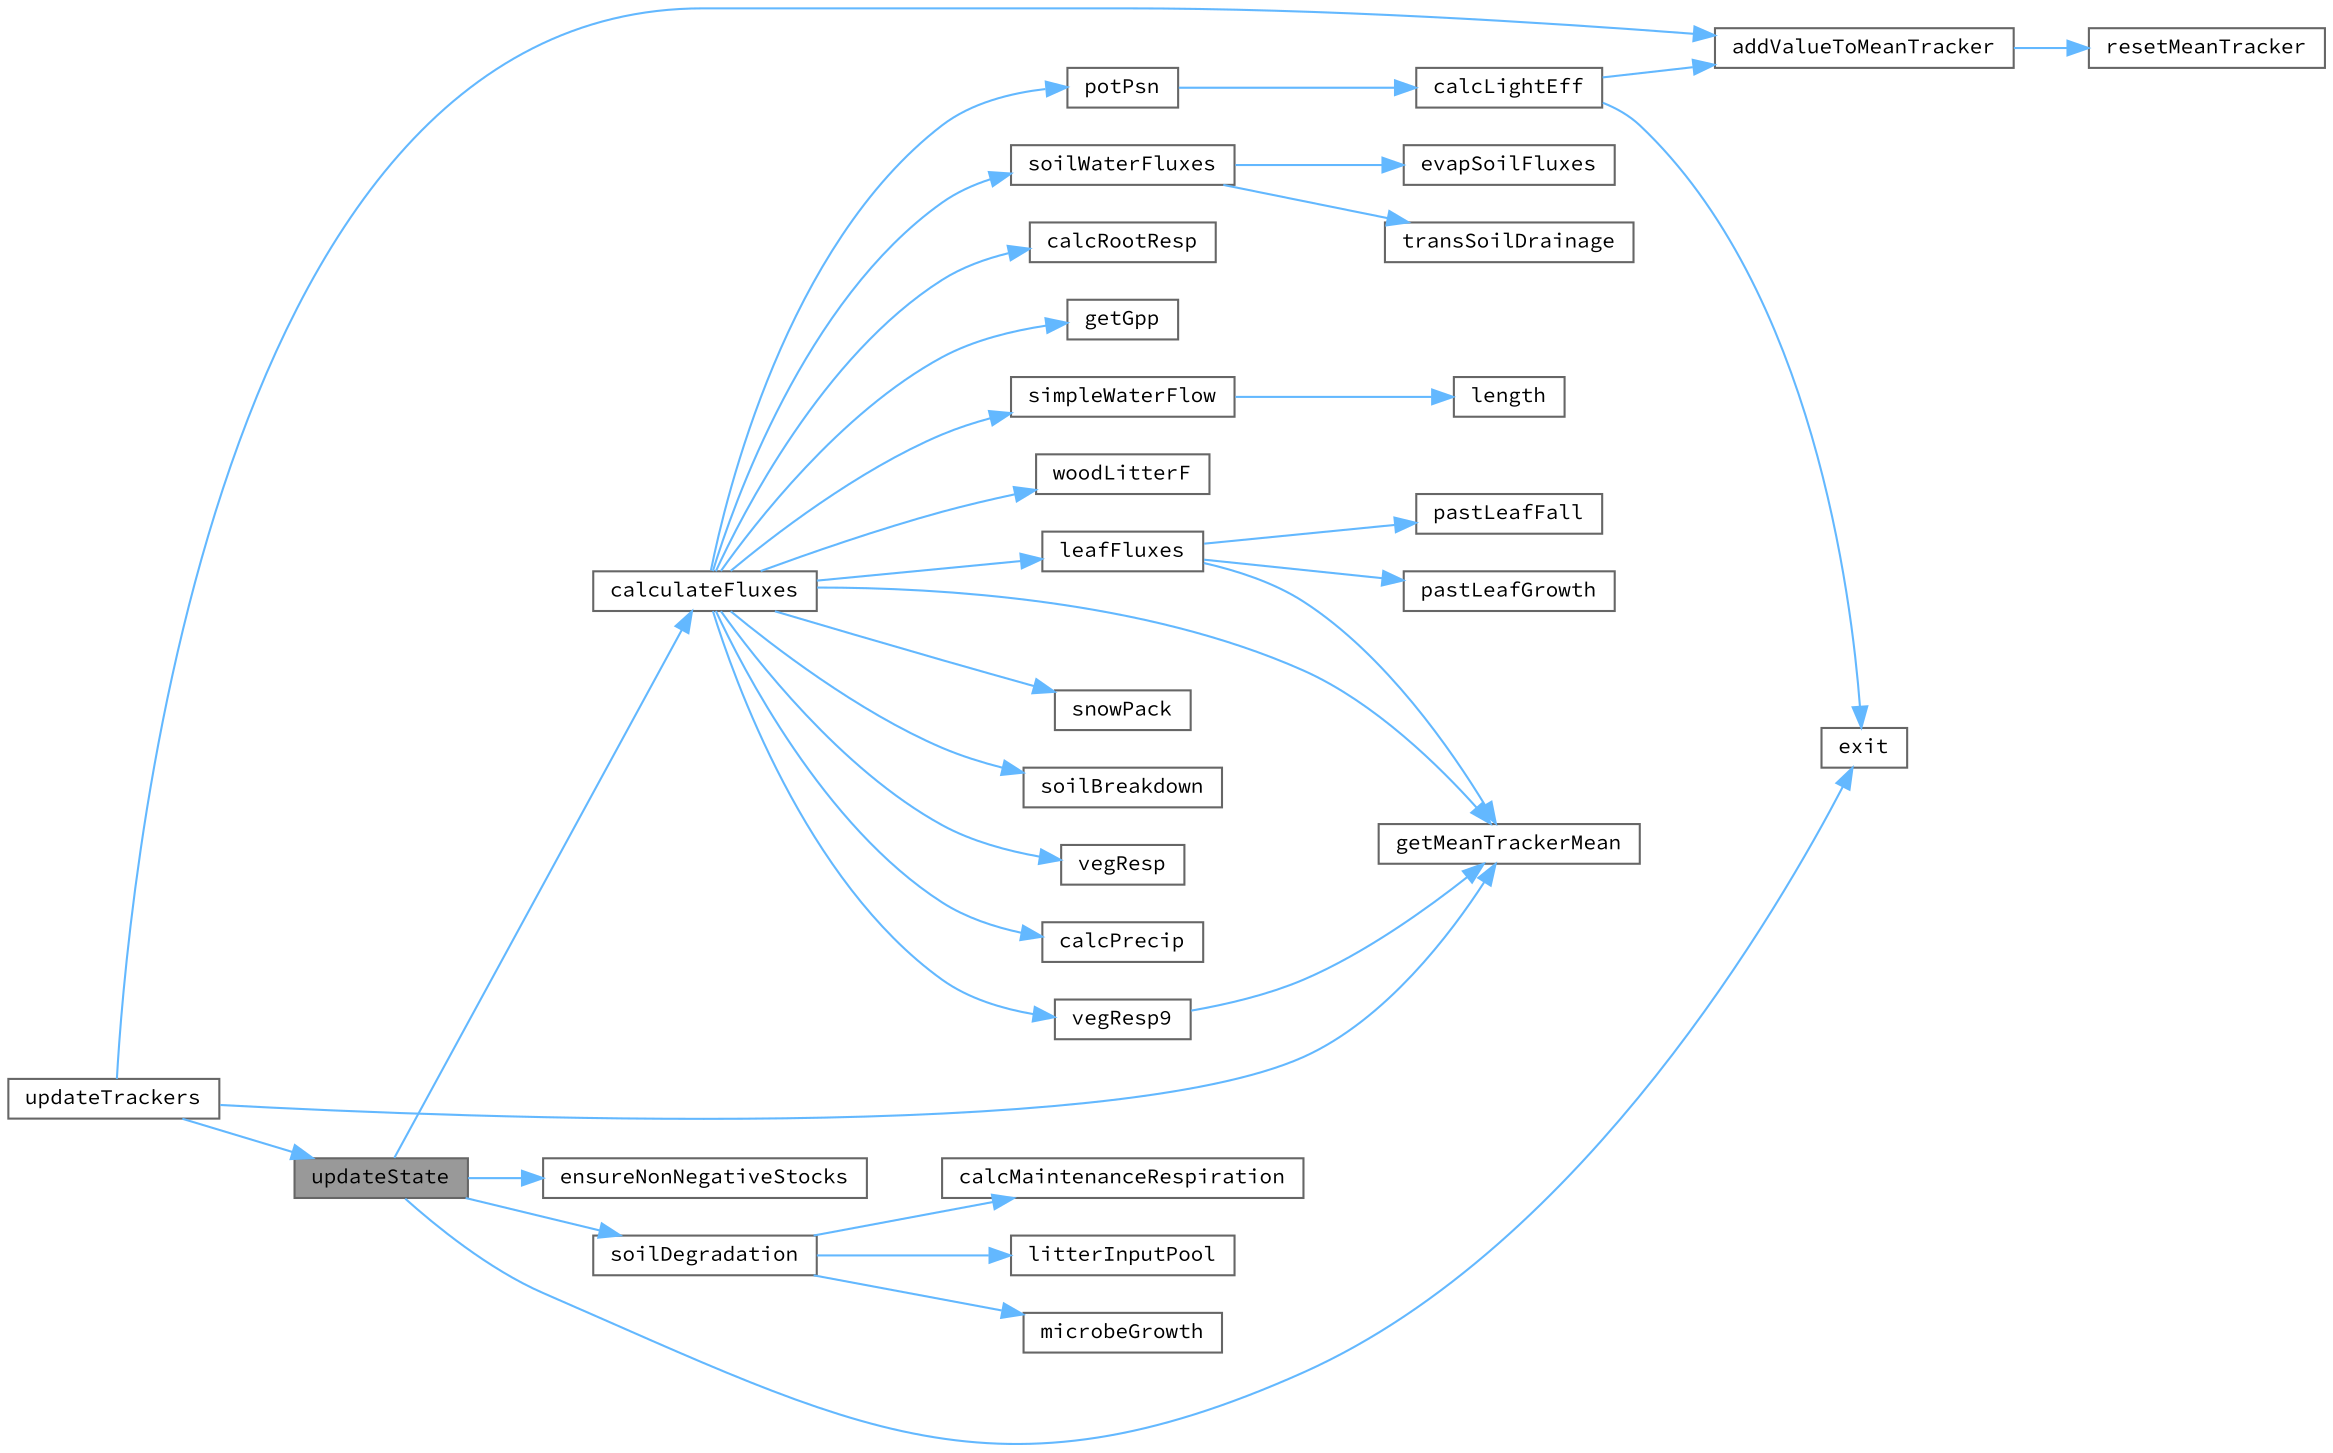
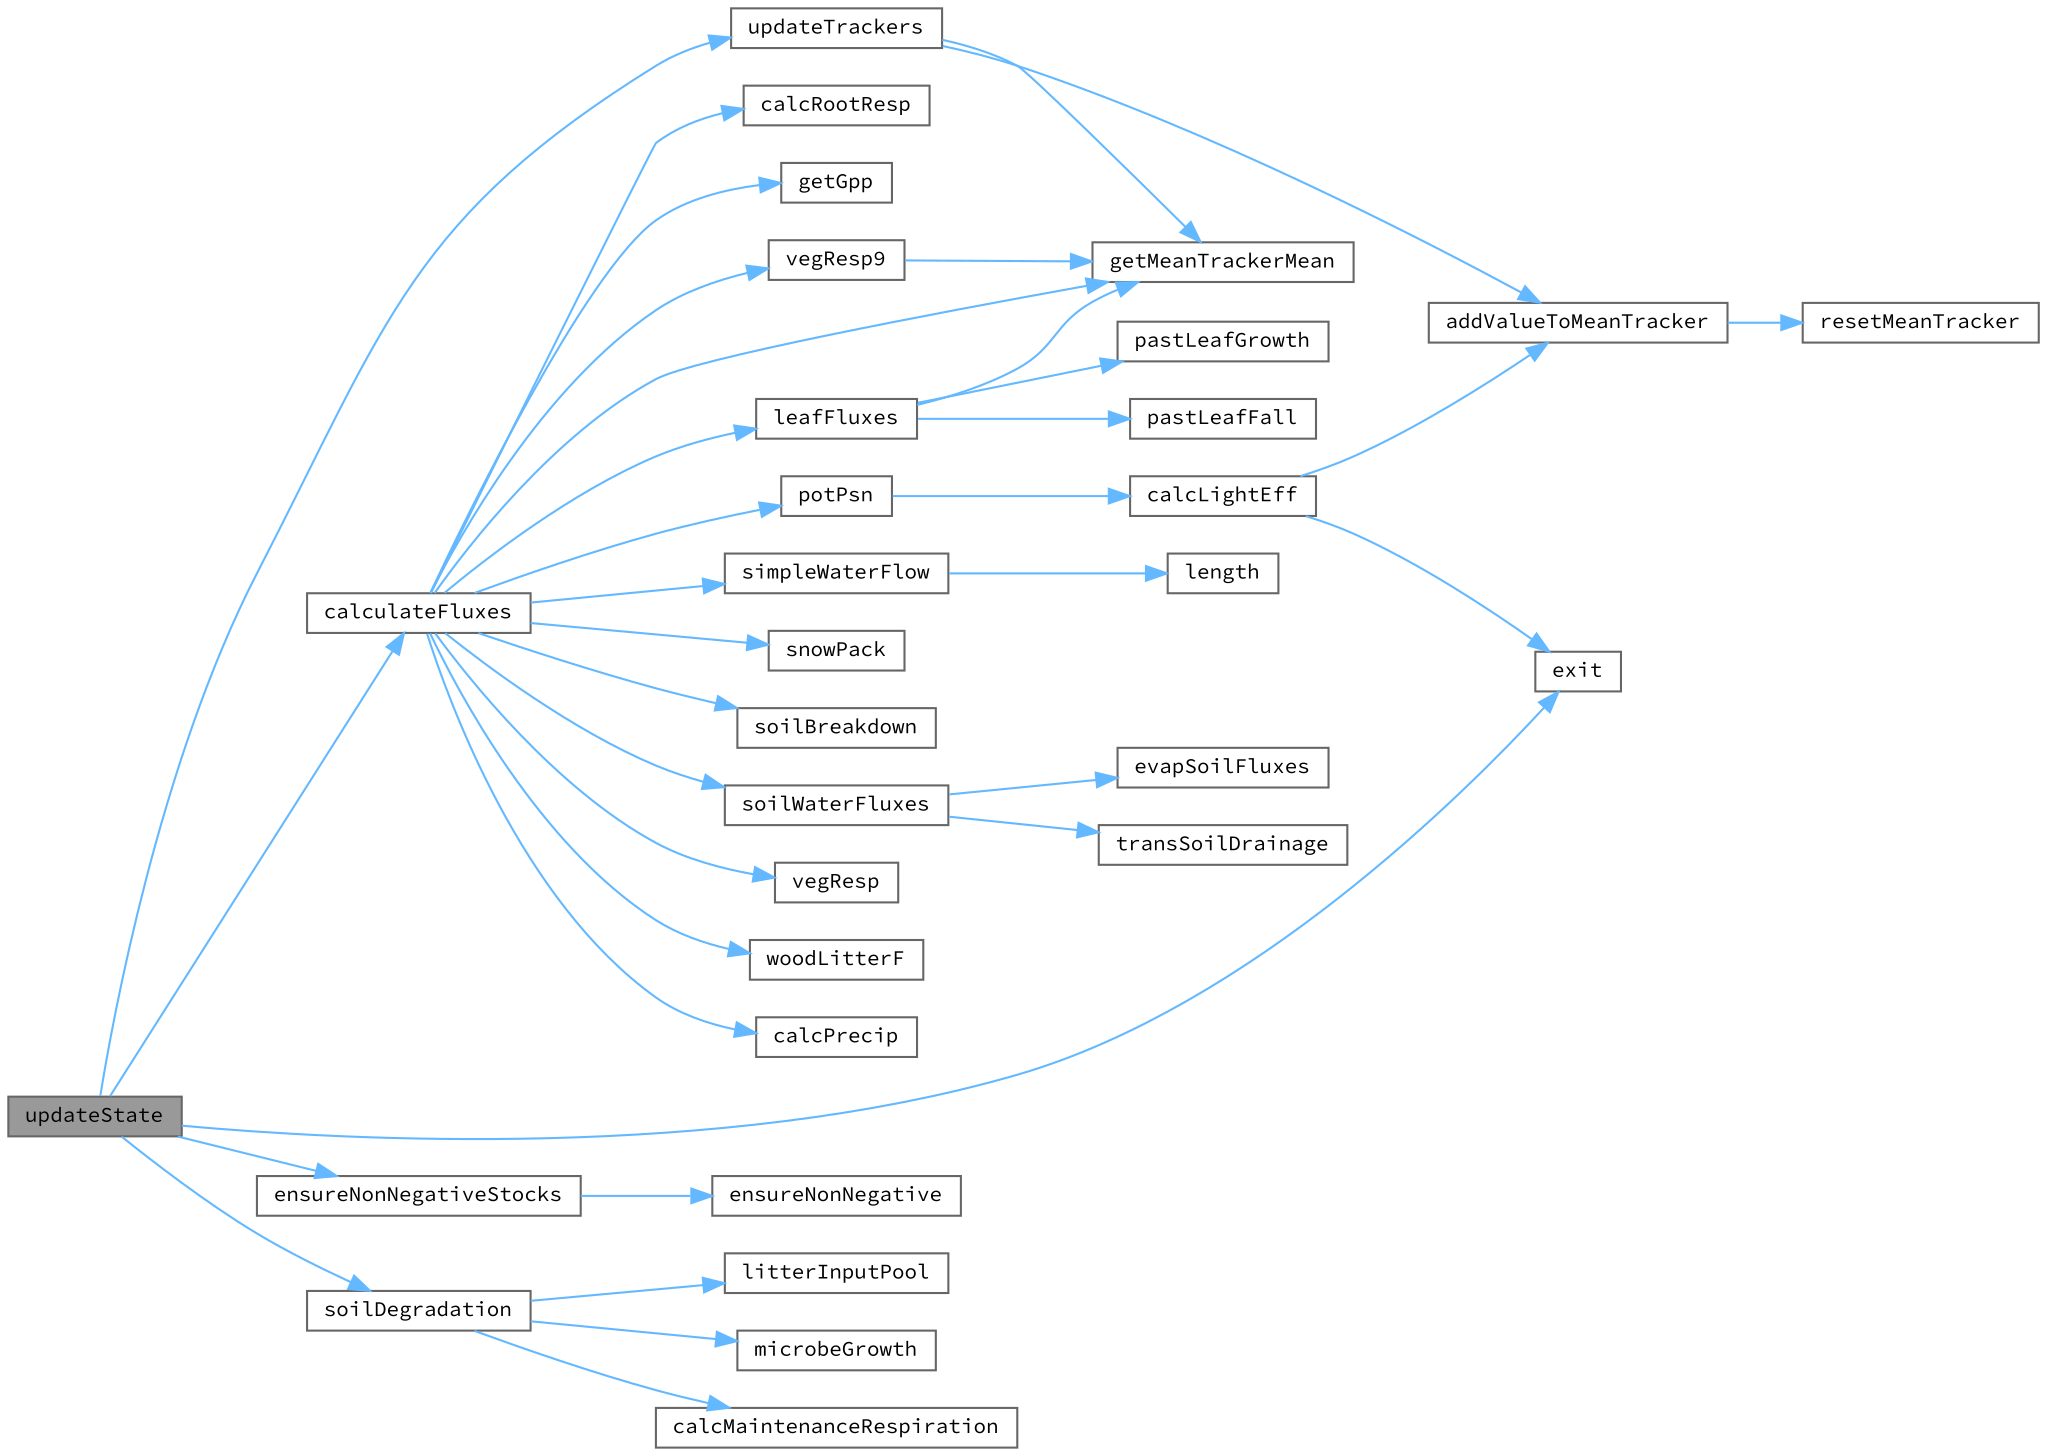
edge "updateTrackers" -> "updateState": reversed
node "ensureNonNegative": added
